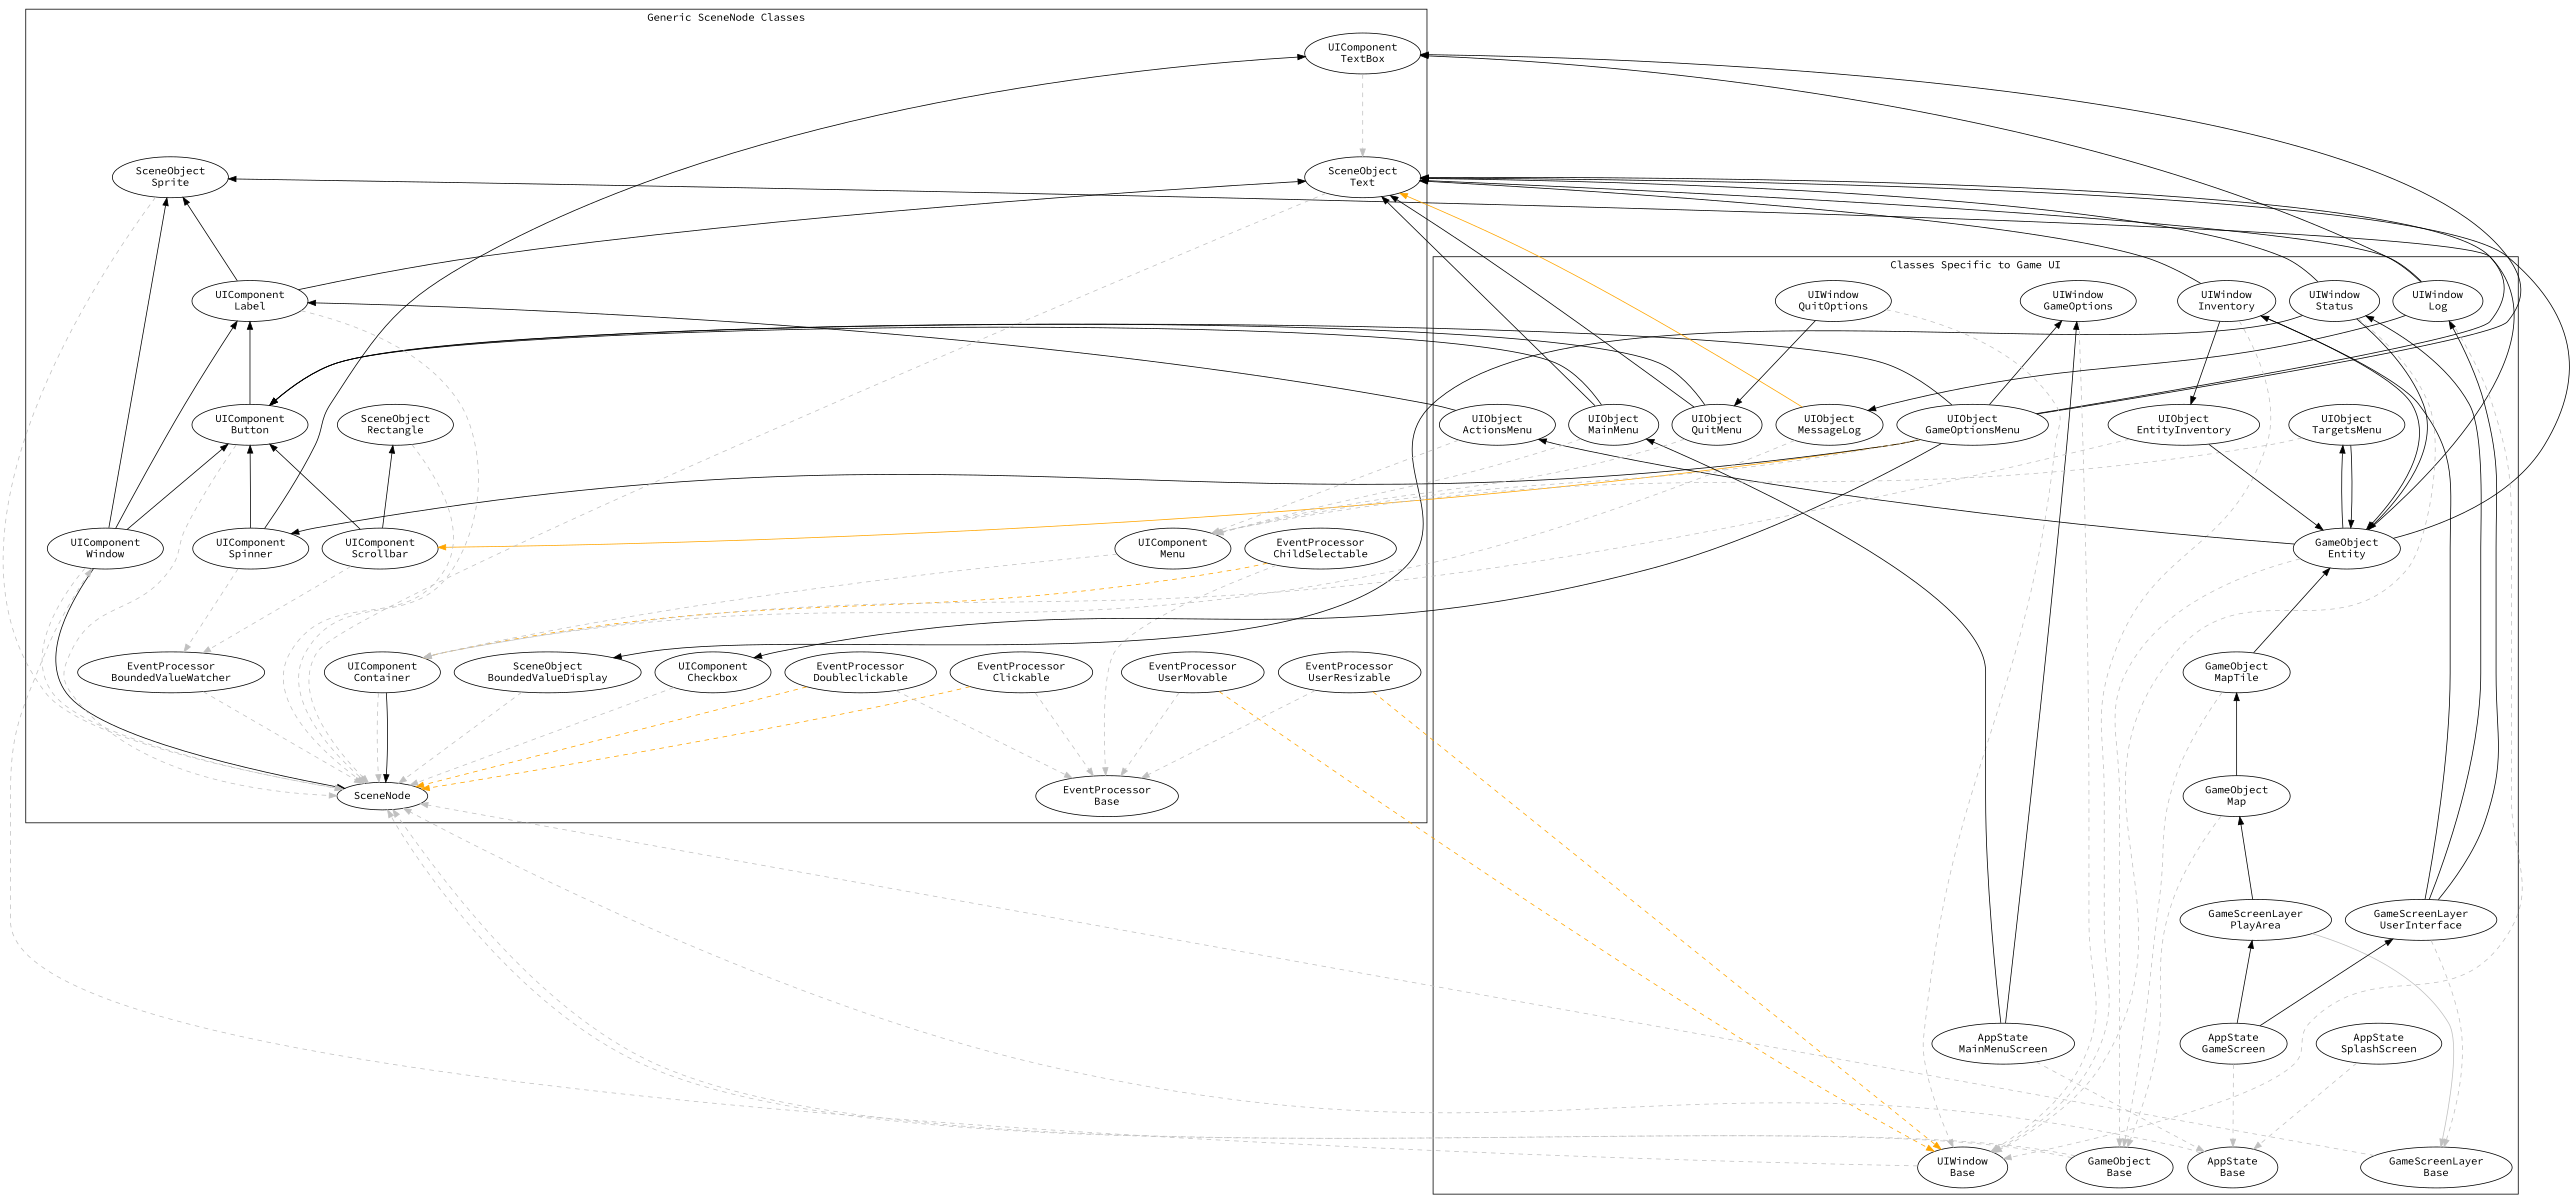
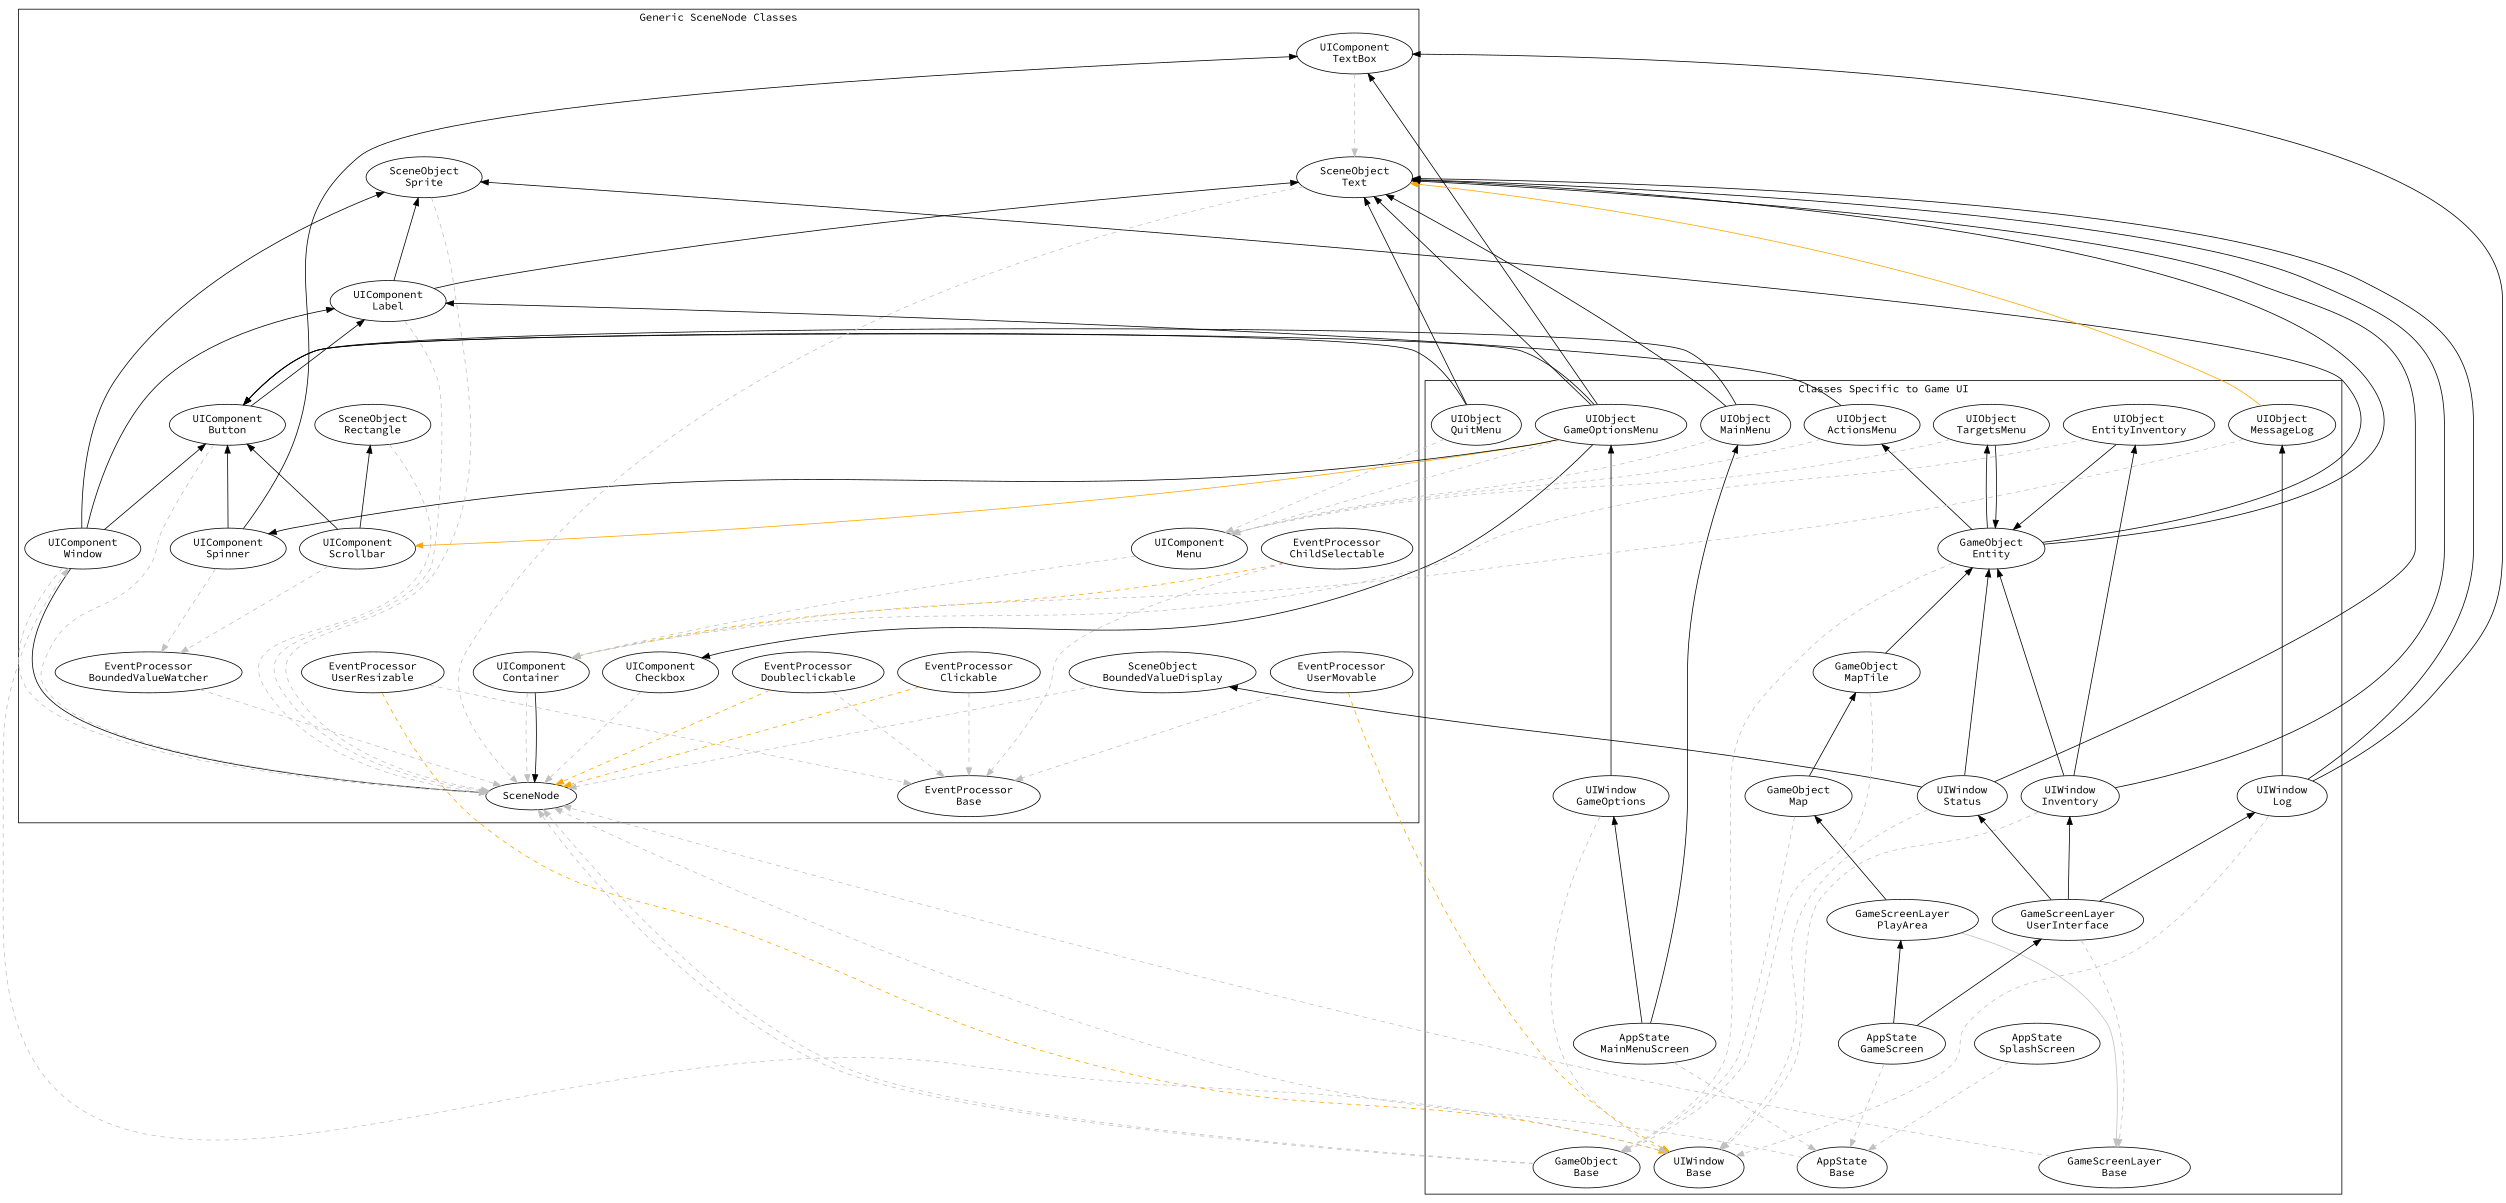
node "UIWindow QuitOptions": removed
edge "UIObject GameOptionsMenu" -> "UIWindow GameOptions": reversed
